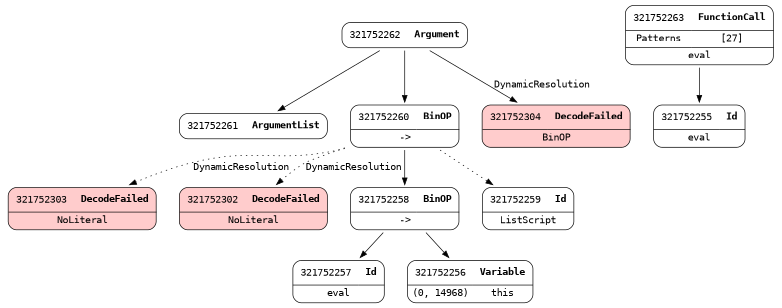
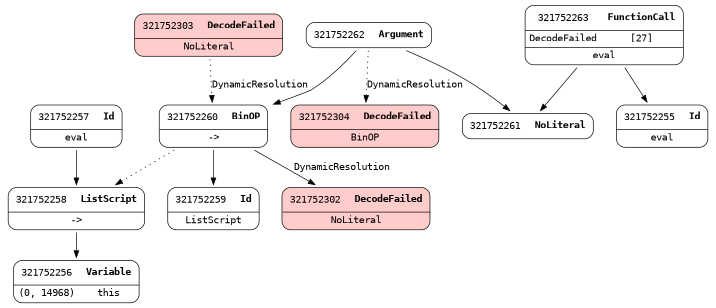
node "321752263": text "Patterns" -> "DecodeFailed"
edge "321752262" -> "321752304": style solid -> dotted
edge "321752263" -> "321752261": added
node "321752261": text "ArgumentList" -> "NoLiteral"
edge "321752260" -> "321752303": reversed
edge "321752260" -> "321752302": style dotted -> solid
edge "321752260" -> "321752258": style solid -> dotted
edge "321752260" -> "321752259": style dotted -> solid
node "321752258": text "BinOP" -> "ListScript"
edge "321752258" -> "321752257": reversed
